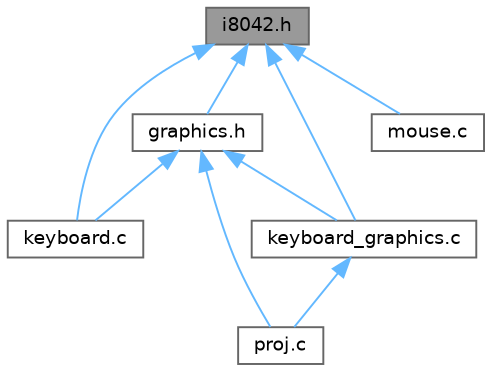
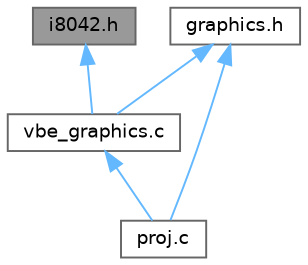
edge "graphics.h" -> "i8042.h": removed
node "mouse.c": removed
node "keyboard.c": removed
node "keyboard_graphics.c": label "keyboard_graphics.c" -> "vbe_graphics.c"
